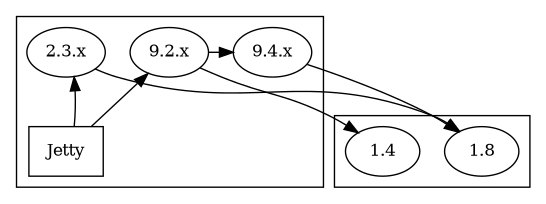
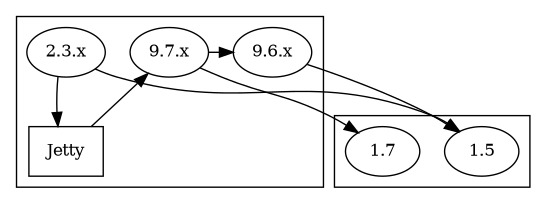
node "9.2.x": label "9.2.x" -> "9.7.x"
node "9.4.x": label "9.4.x" -> "9.6.x"
edge "Jetty" -> "2.3.x": reversed
node "1.4": label "1.4" -> "1.7"
node "1.8": label "1.8" -> "1.5"
